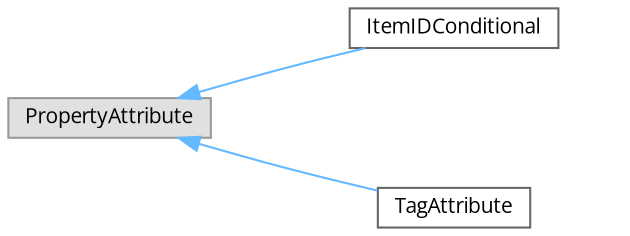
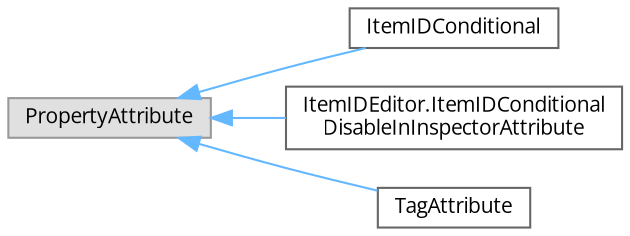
node "ItemIDEditor.ItemIDConditional DisableInInspectorAttribute": added
